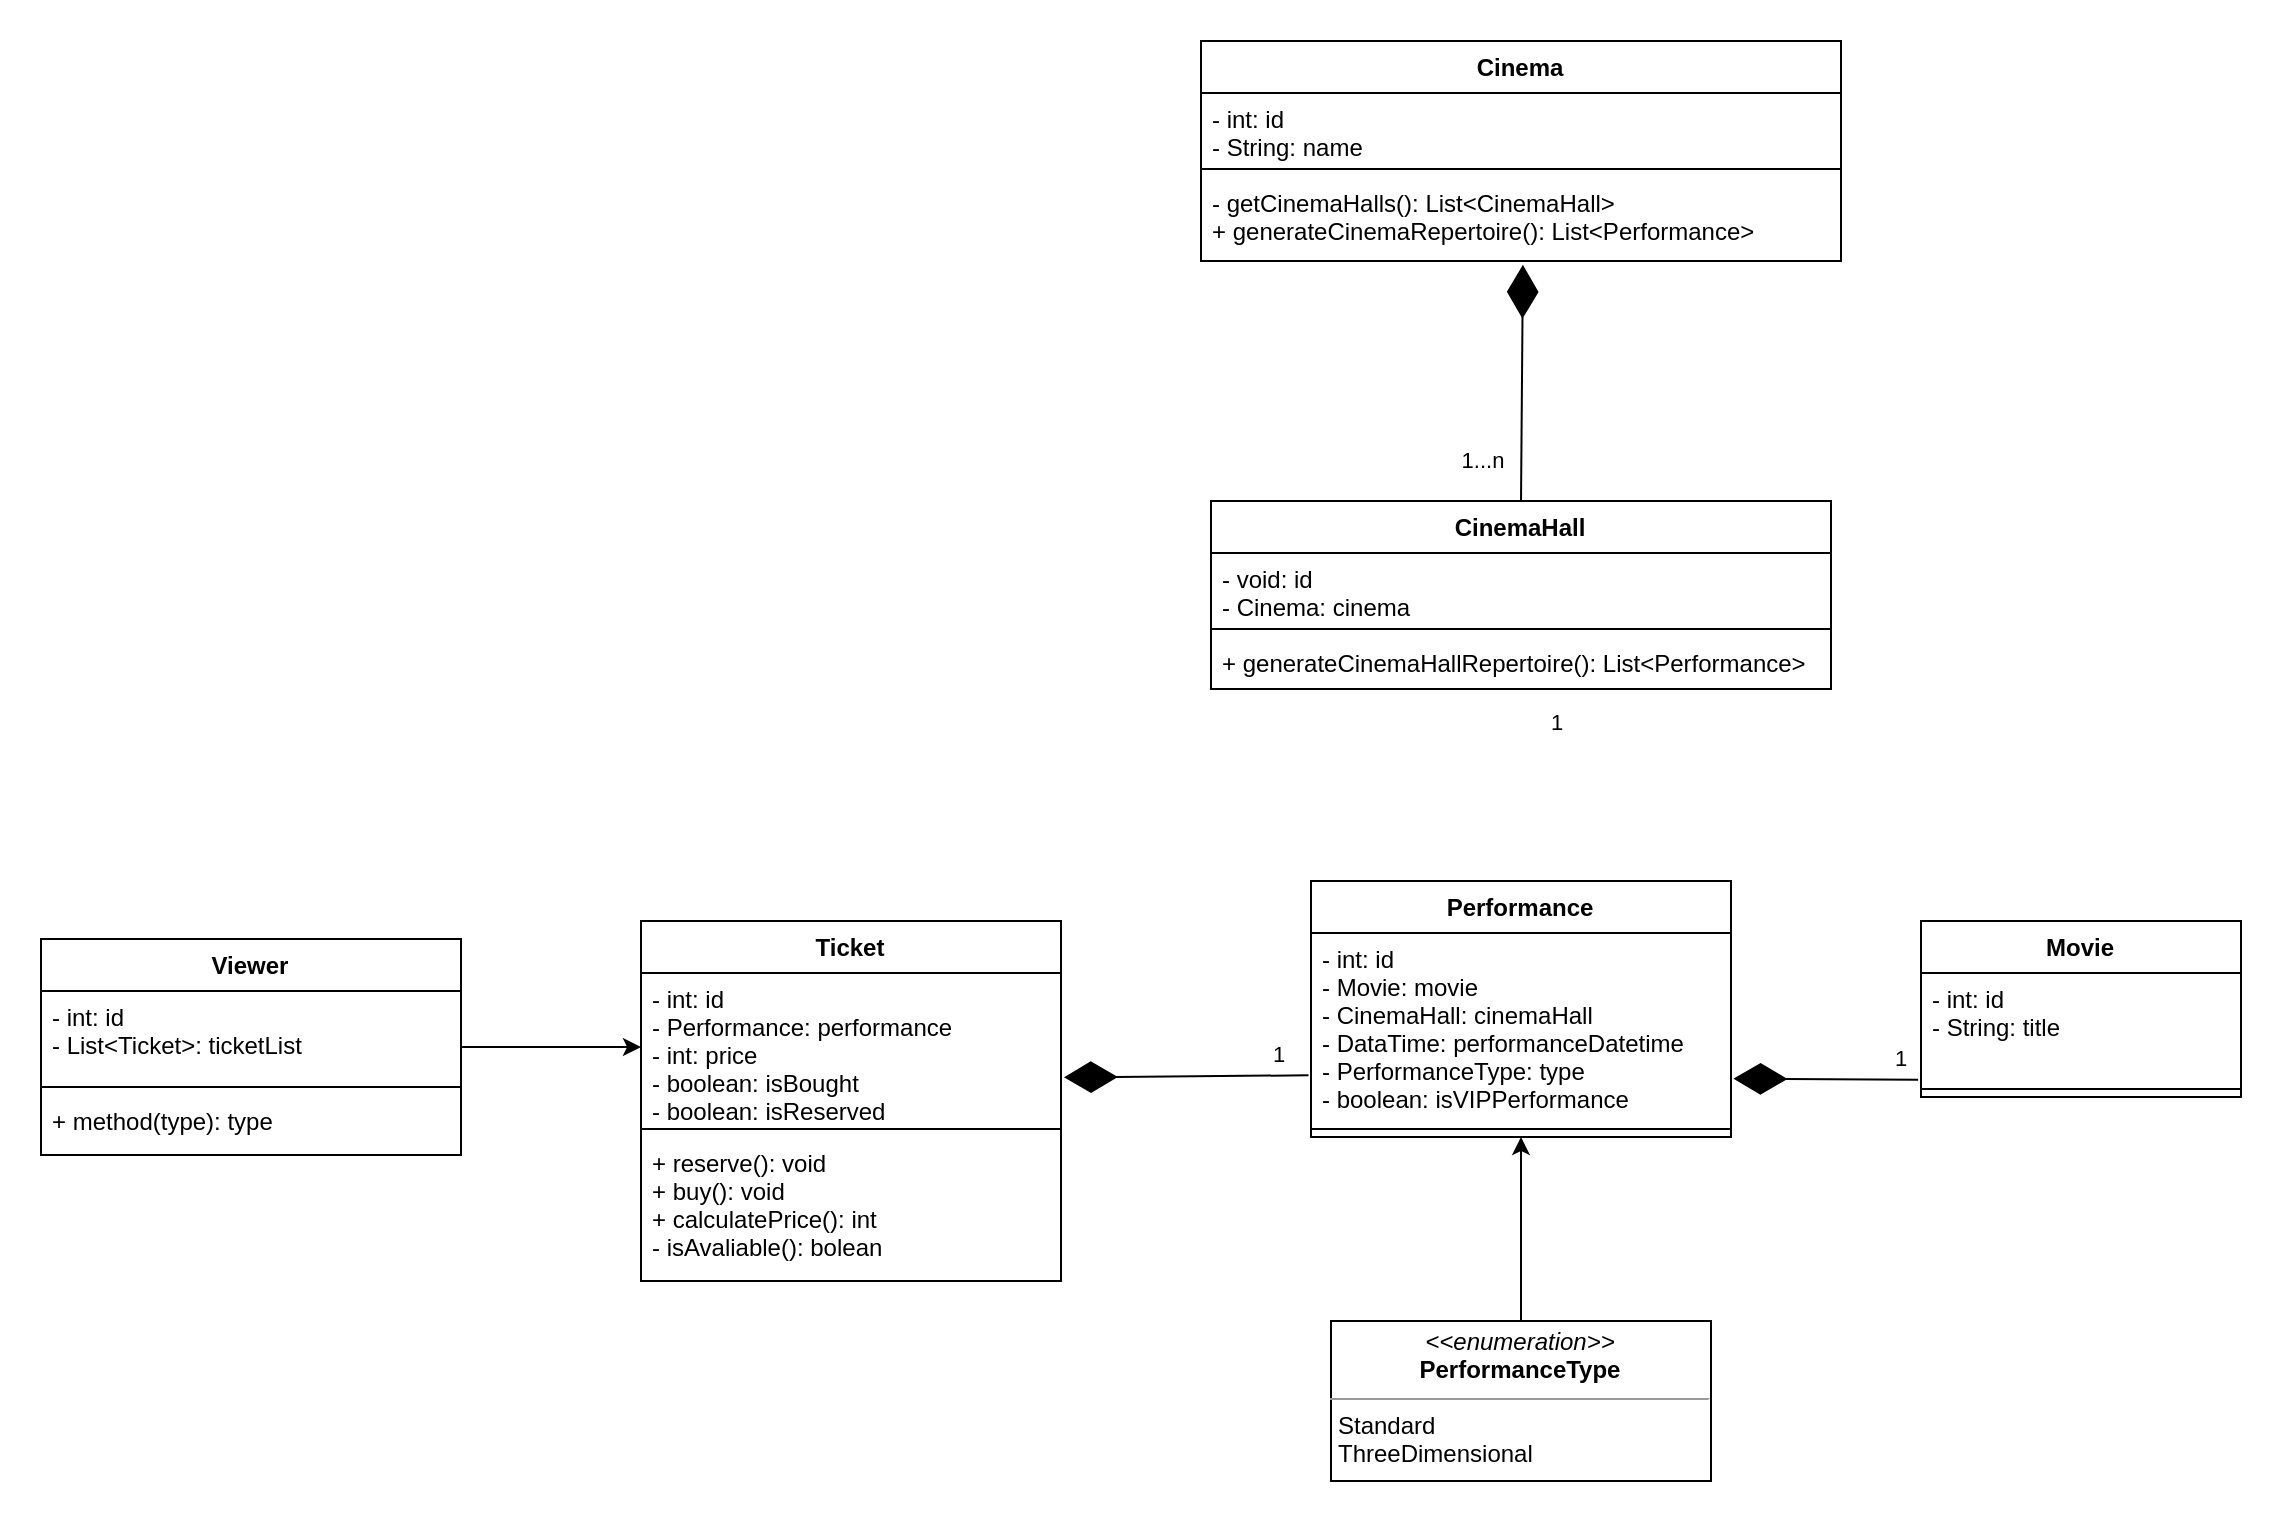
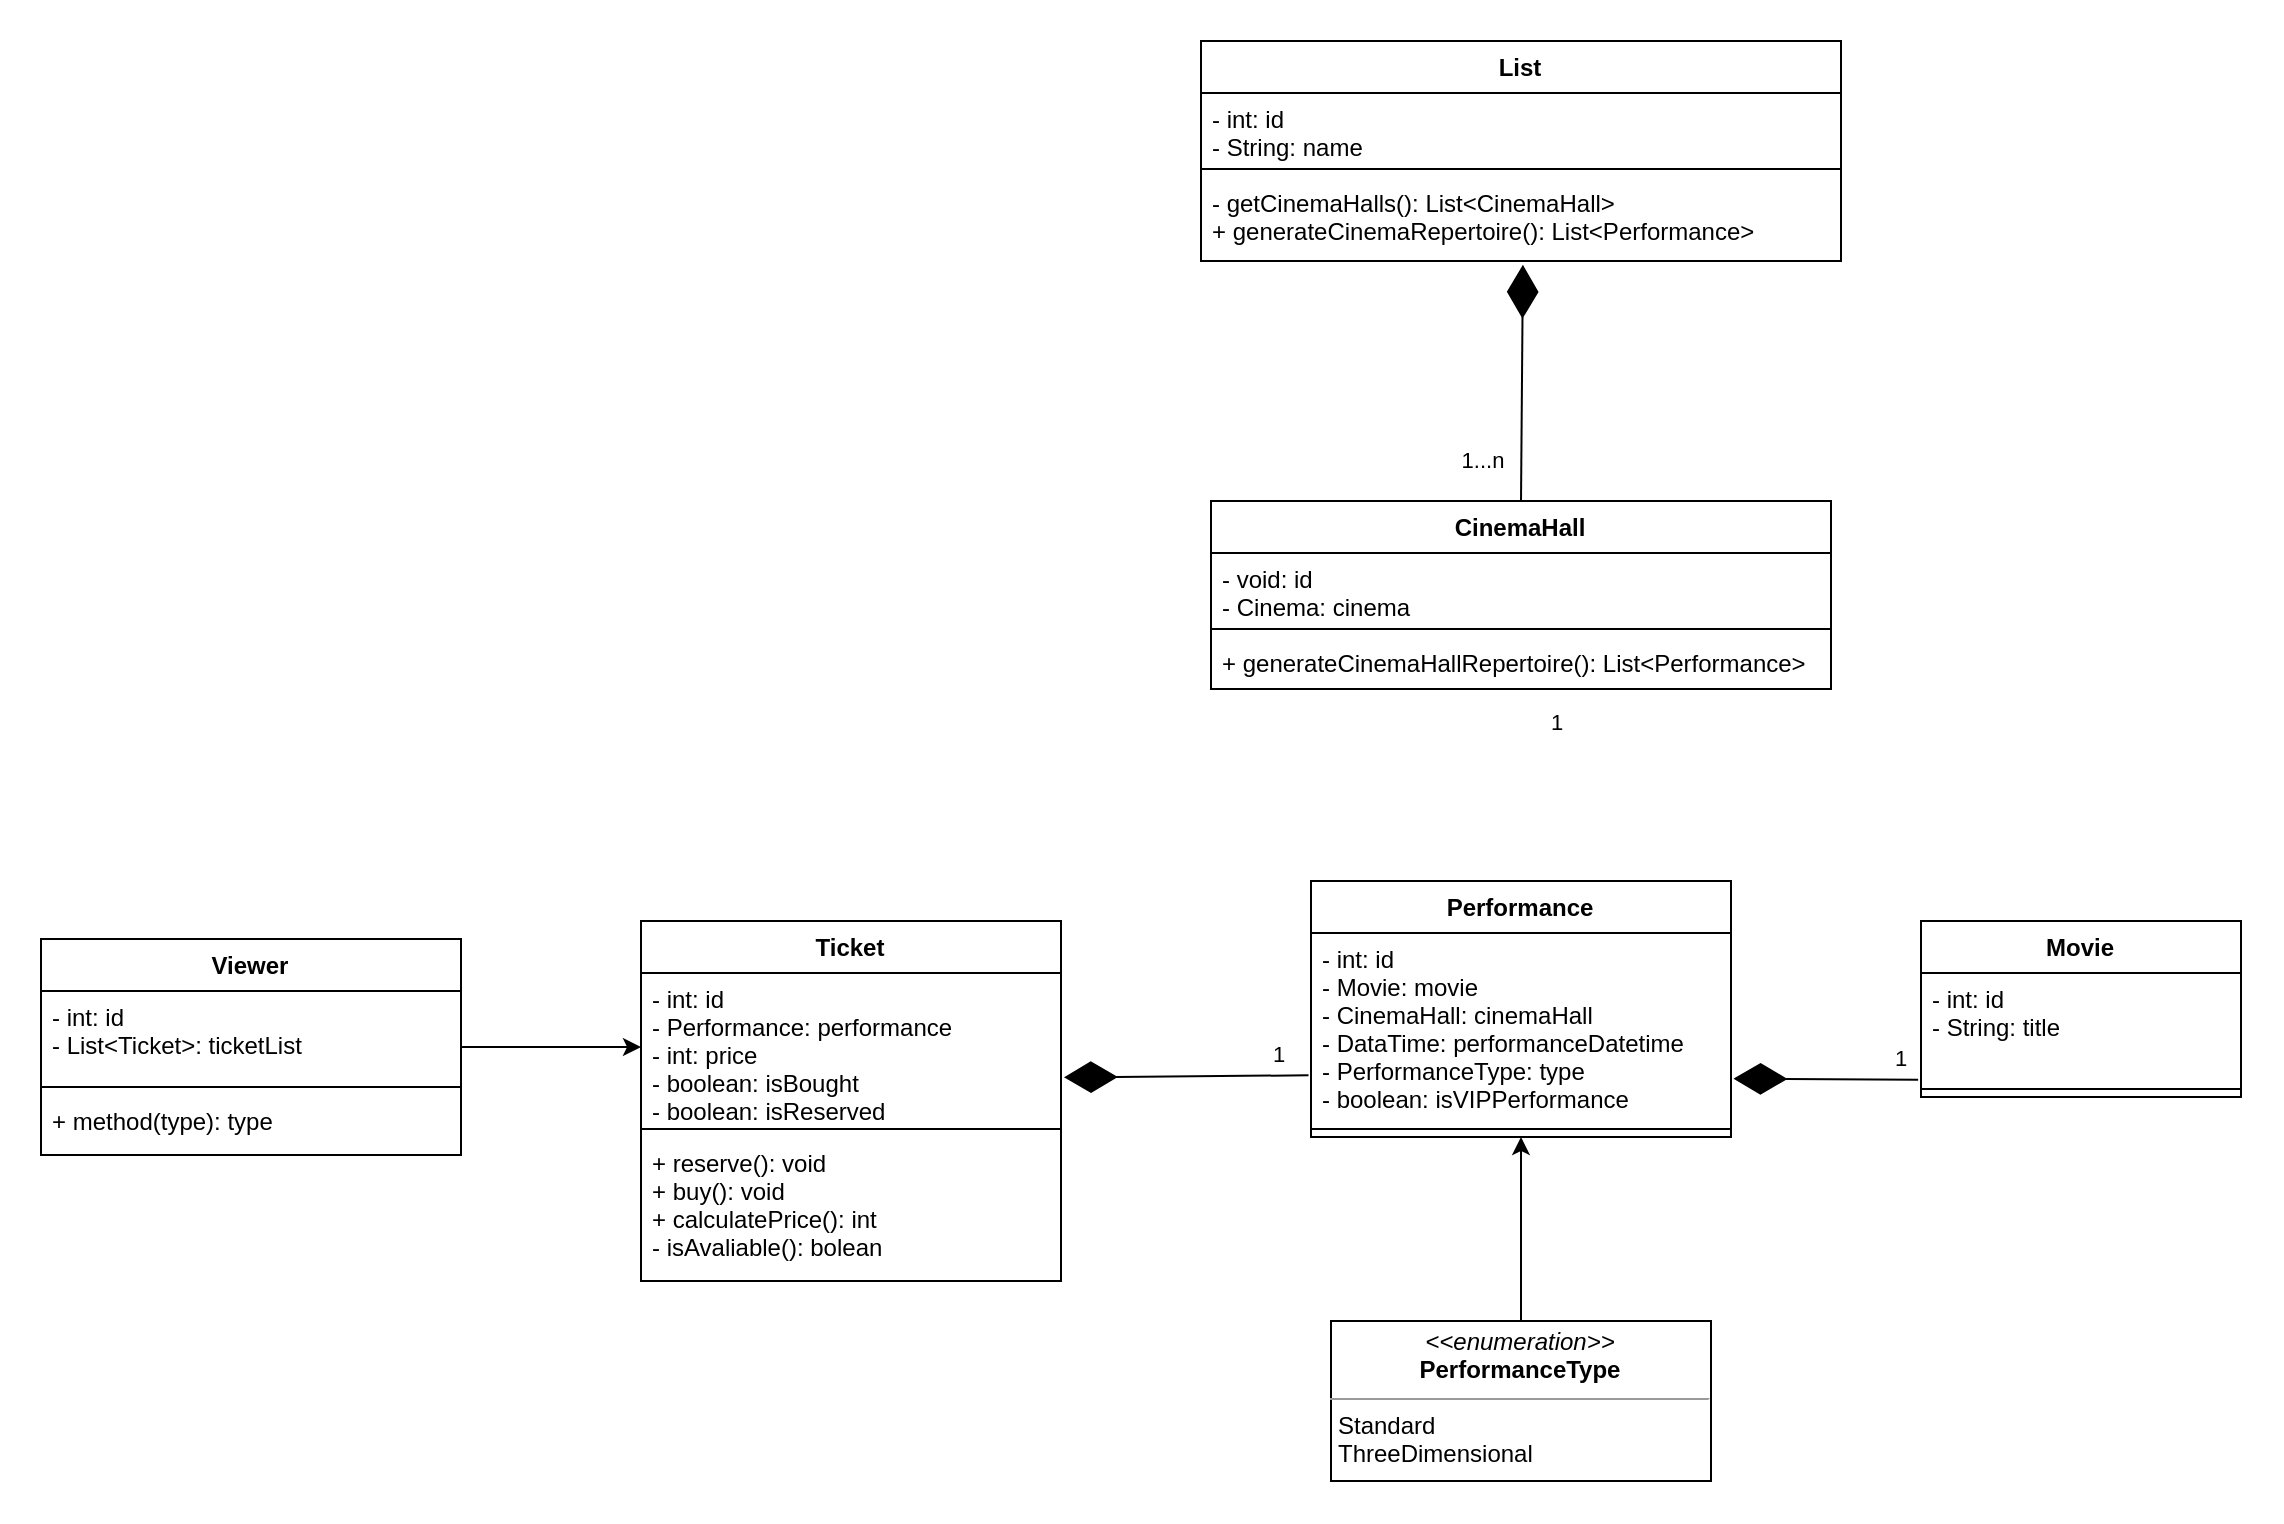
node "Cinema": label "Cinema" -> "List"
